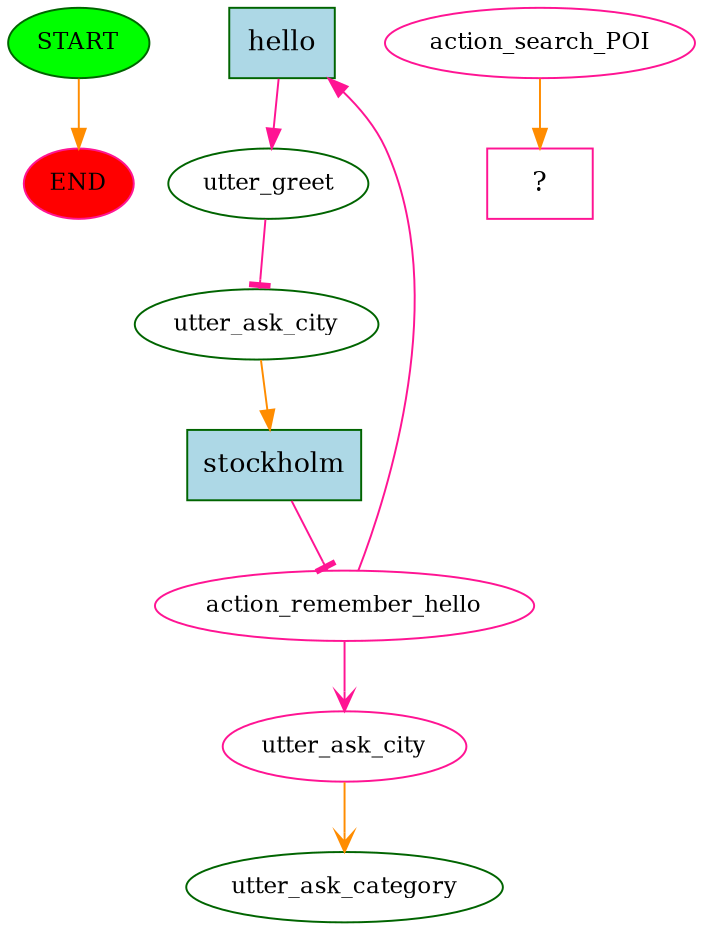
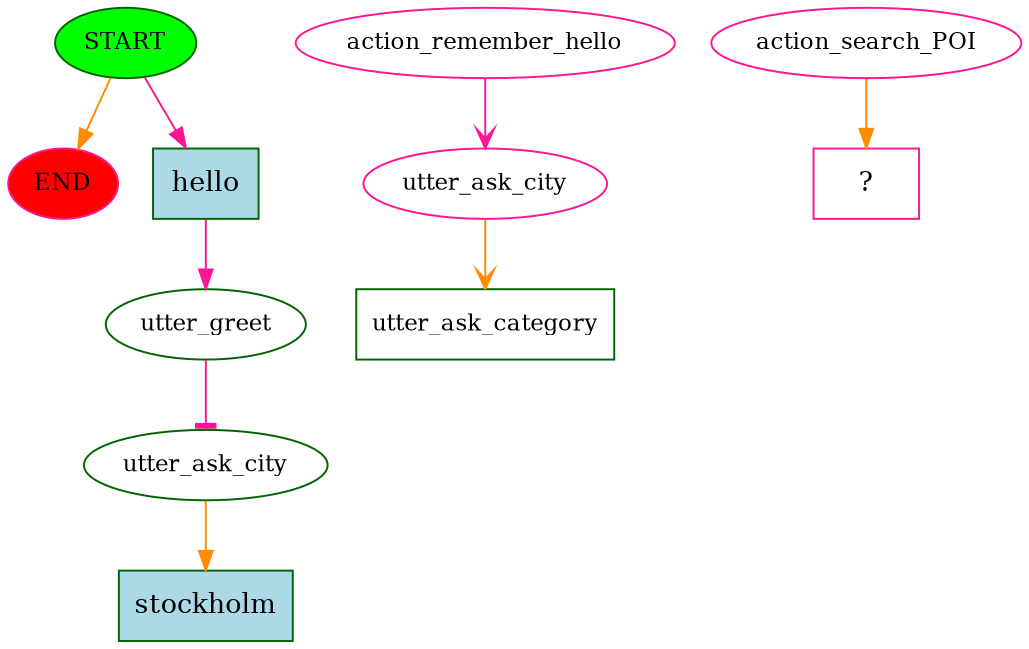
edge "action_remember_hello" -> "hello": now "START" -> "hello"
edge "stockholm" -> "action_remember_hello": removed
node "utter_ask_category": shape ellipse -> box
